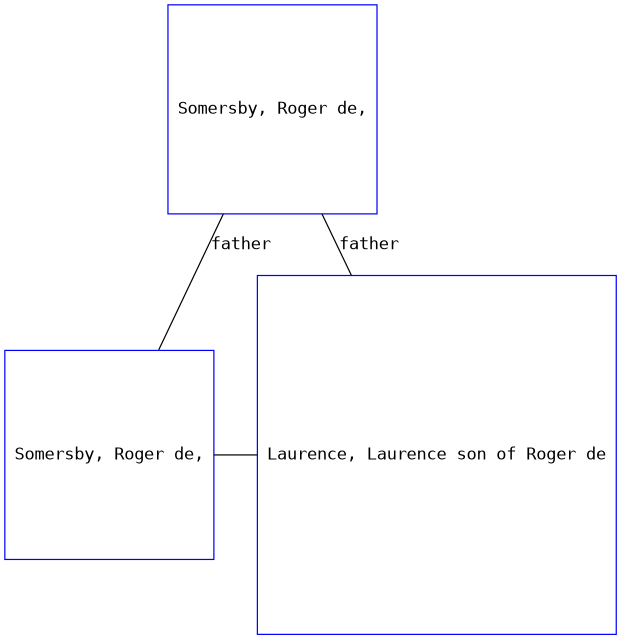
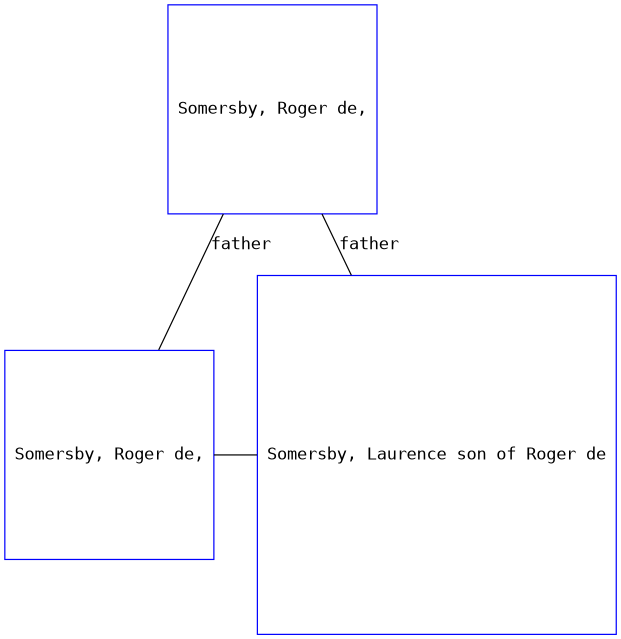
node "Laurence, Laurence son of Roger de": label "Laurence, Laurence son of Roger de" -> "Somersby, Laurence son of Roger de"
